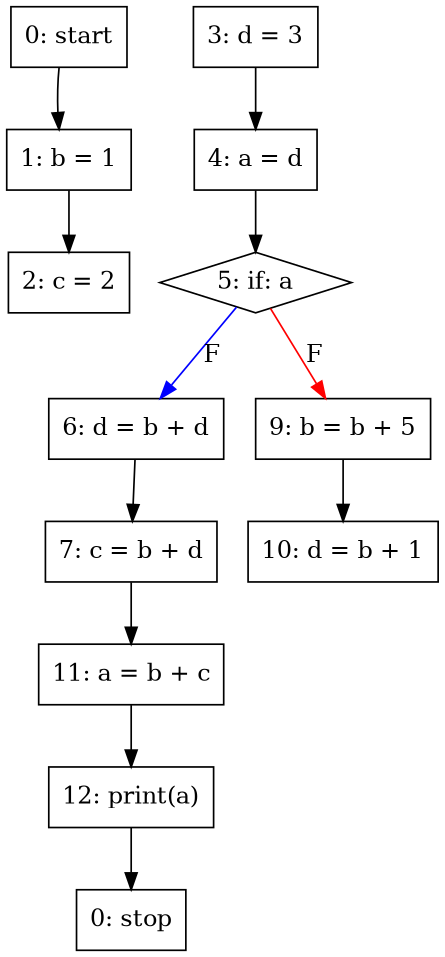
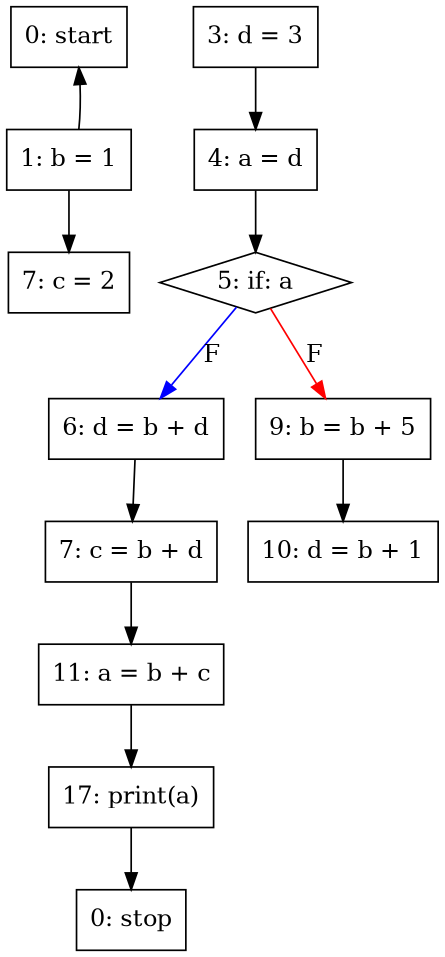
edge "0: start" -> "1: b = 1": reversed
node "2: c = 2": label "2: c = 2" -> "7: c = 2"
node "12: print(a)": label "12: print(a)" -> "17: print(a)"
